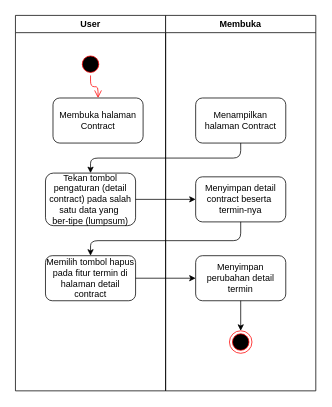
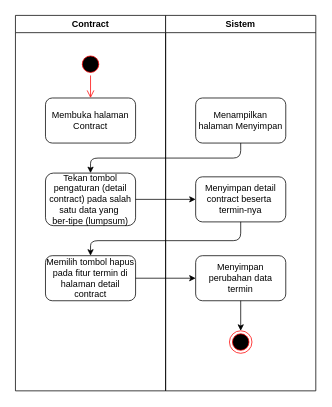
node "User": label "User" -> "Contract"
node "Membuka": label "Membuka" -> "Sistem"
node "Membuka halaman Contract": moved (98, 120) -> (90, 120)
node "Menampilkan halaman Contract": label "Menampilkan halaman Contract" -> "Menampilkan halaman Menyimpan"
node "Menyimpan perubahan detail termin": label "Menyimpan perubahan detail termin" -> "Menyimpan perubahan data termin"
